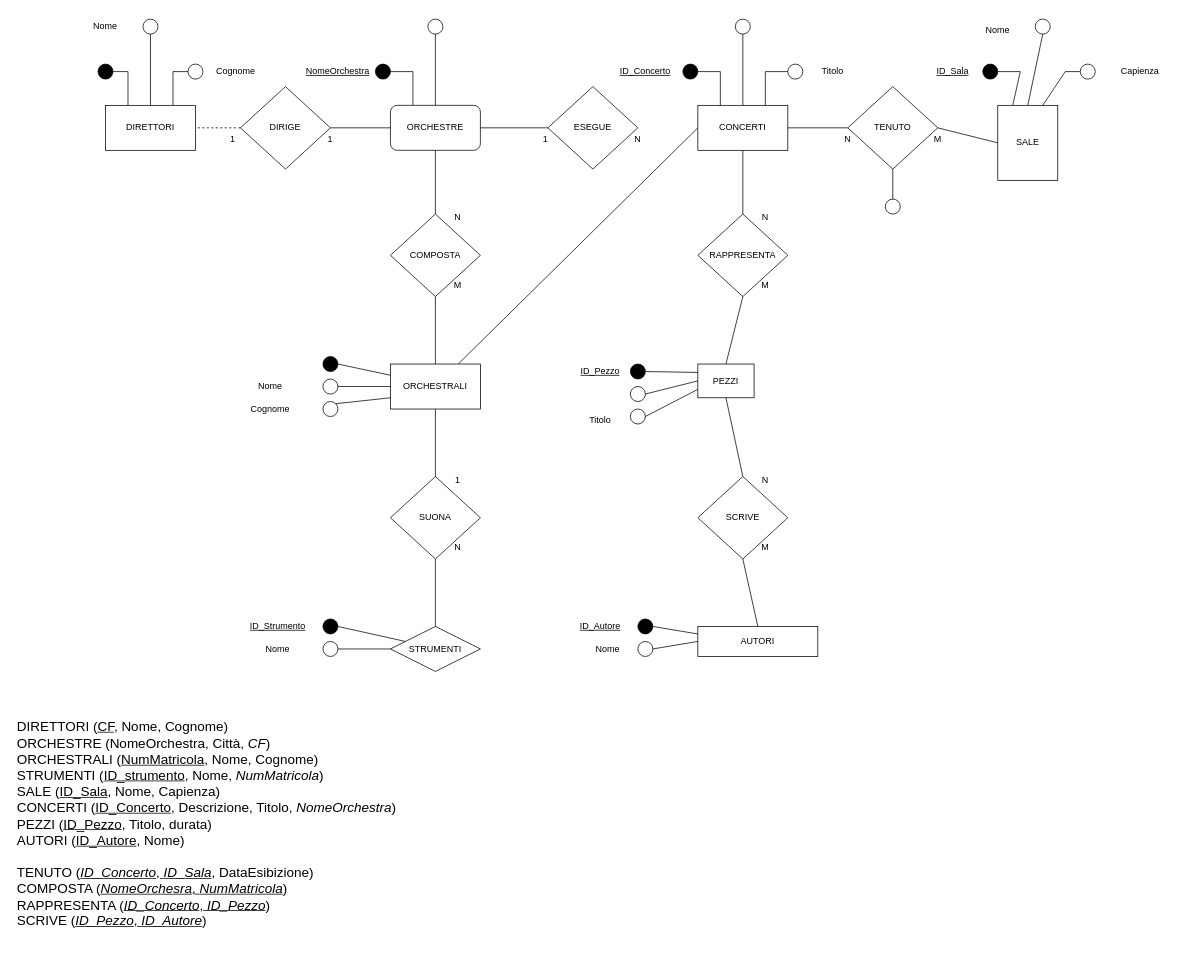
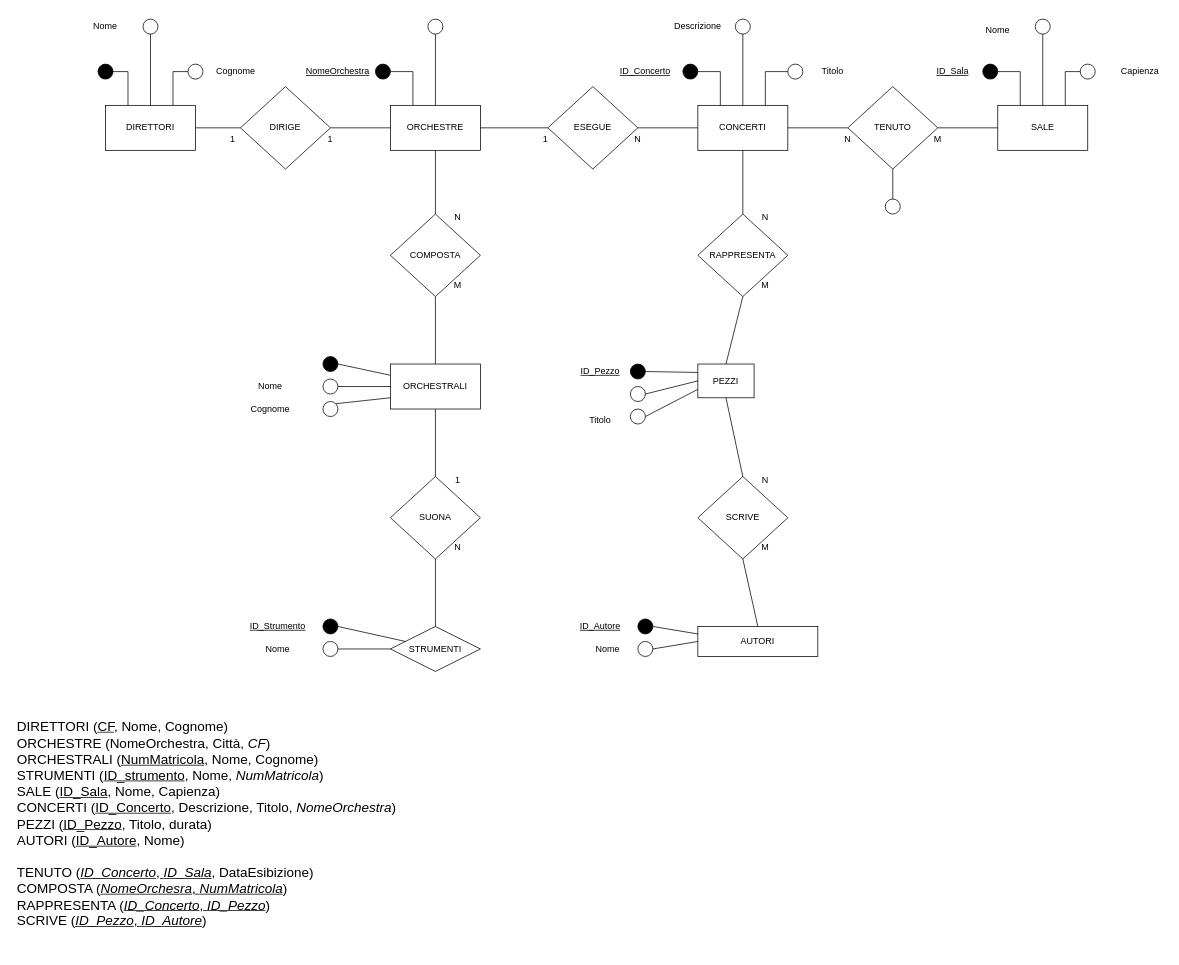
node "Descrizione": added
edge "DIRETTORI" -- "DIRIGE": style dashed -> solid
node "ORCHESTRE": shape rounded rectangle -> rectangle
node "SALE": size 60x75 -> 90x45
edge "CONCERTI" -- "ORCHESTRALI": now "CONCERTI" -- "ESEGUE"
